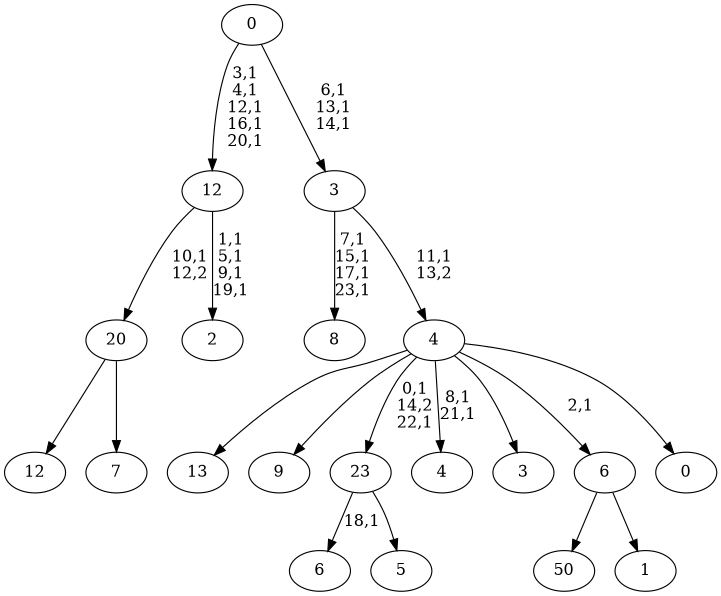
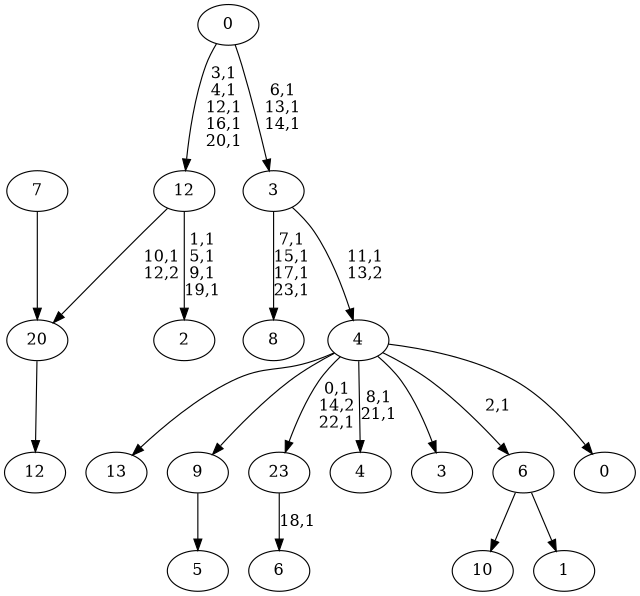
edge "20" -> "7": reversed
edge "23" -> "5": now "9" -> "5"
node "50": label "50" -> "10"
